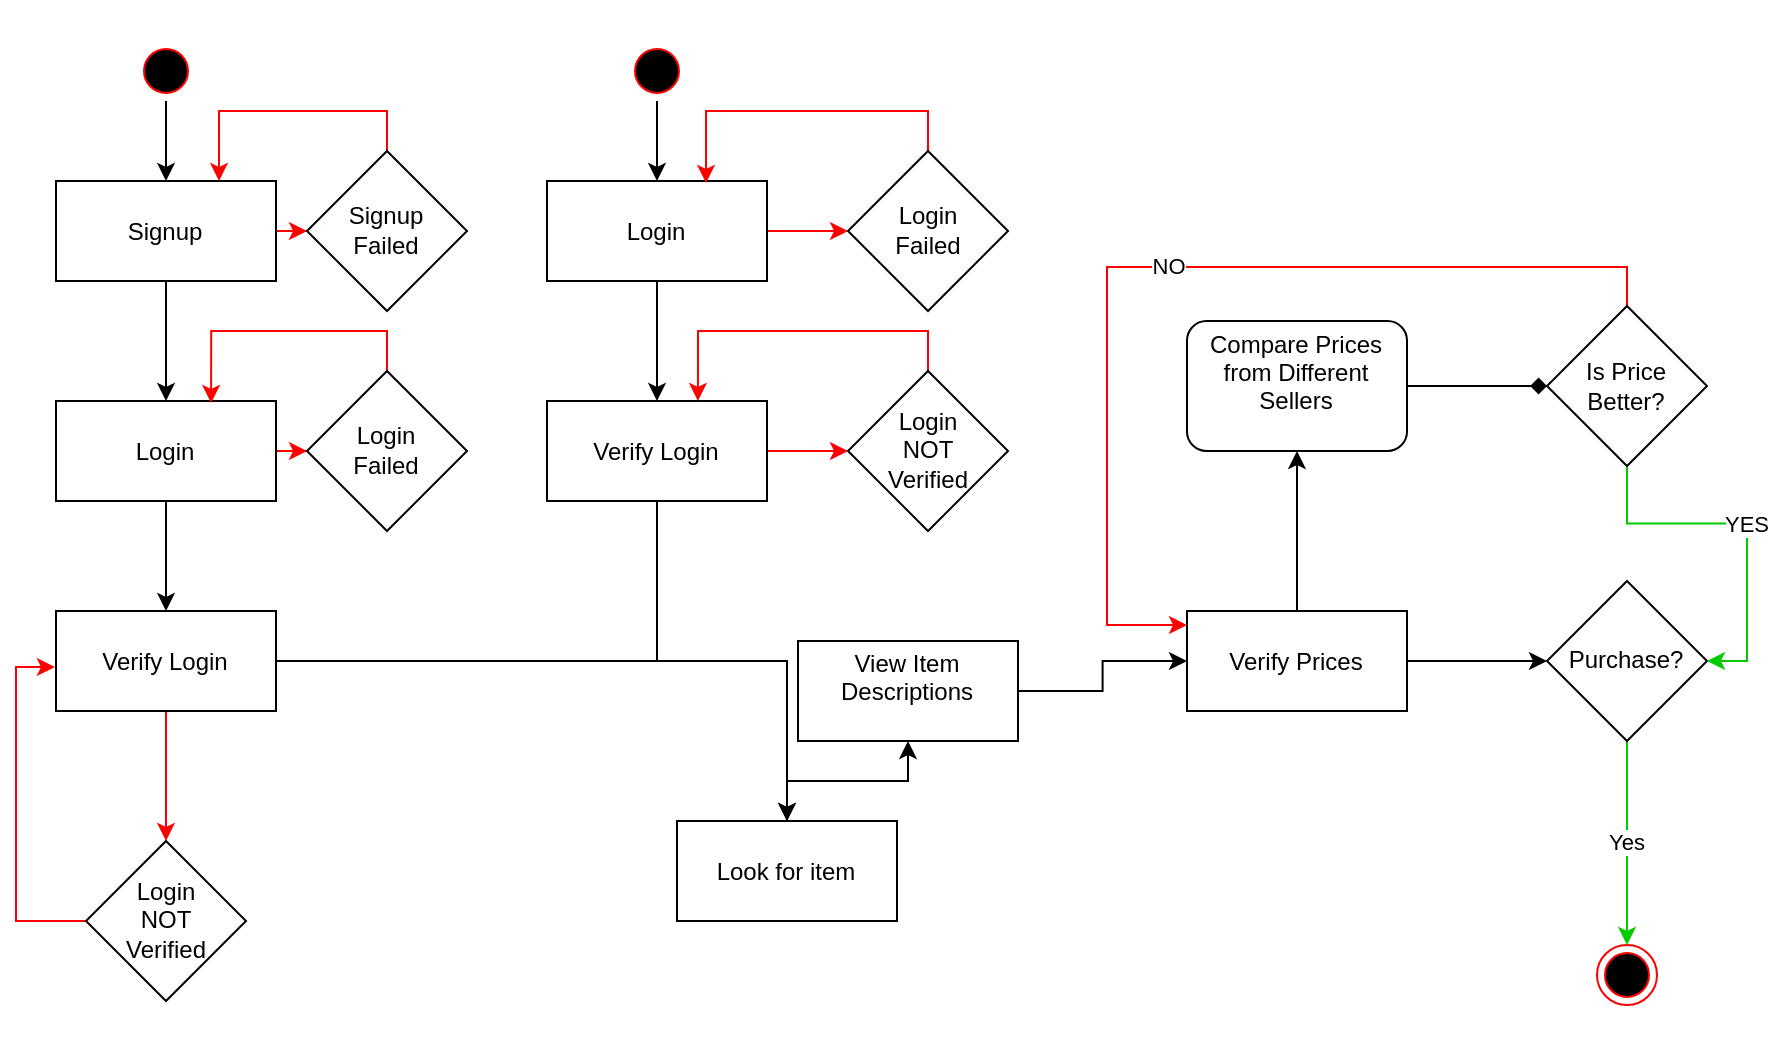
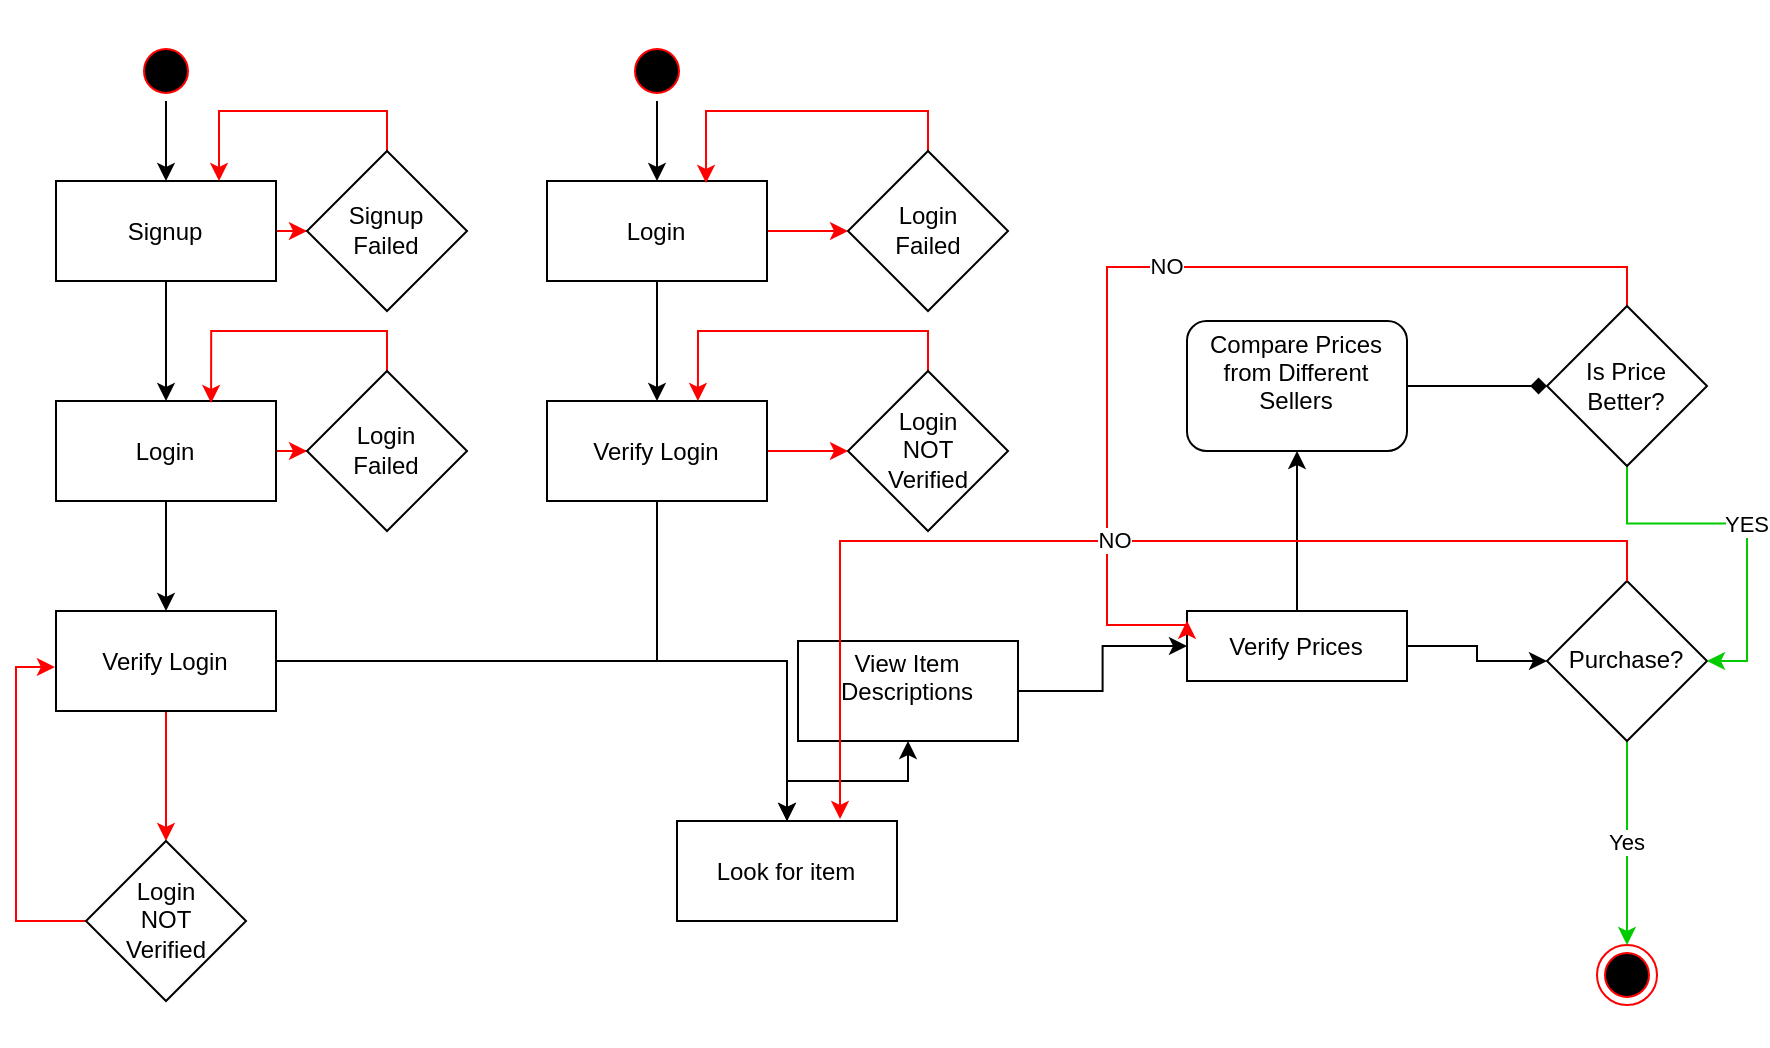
edge "Purchase?" -> "Look for item": added, label "NO"
node "Verify Prices": size 220x100 -> 220x70
